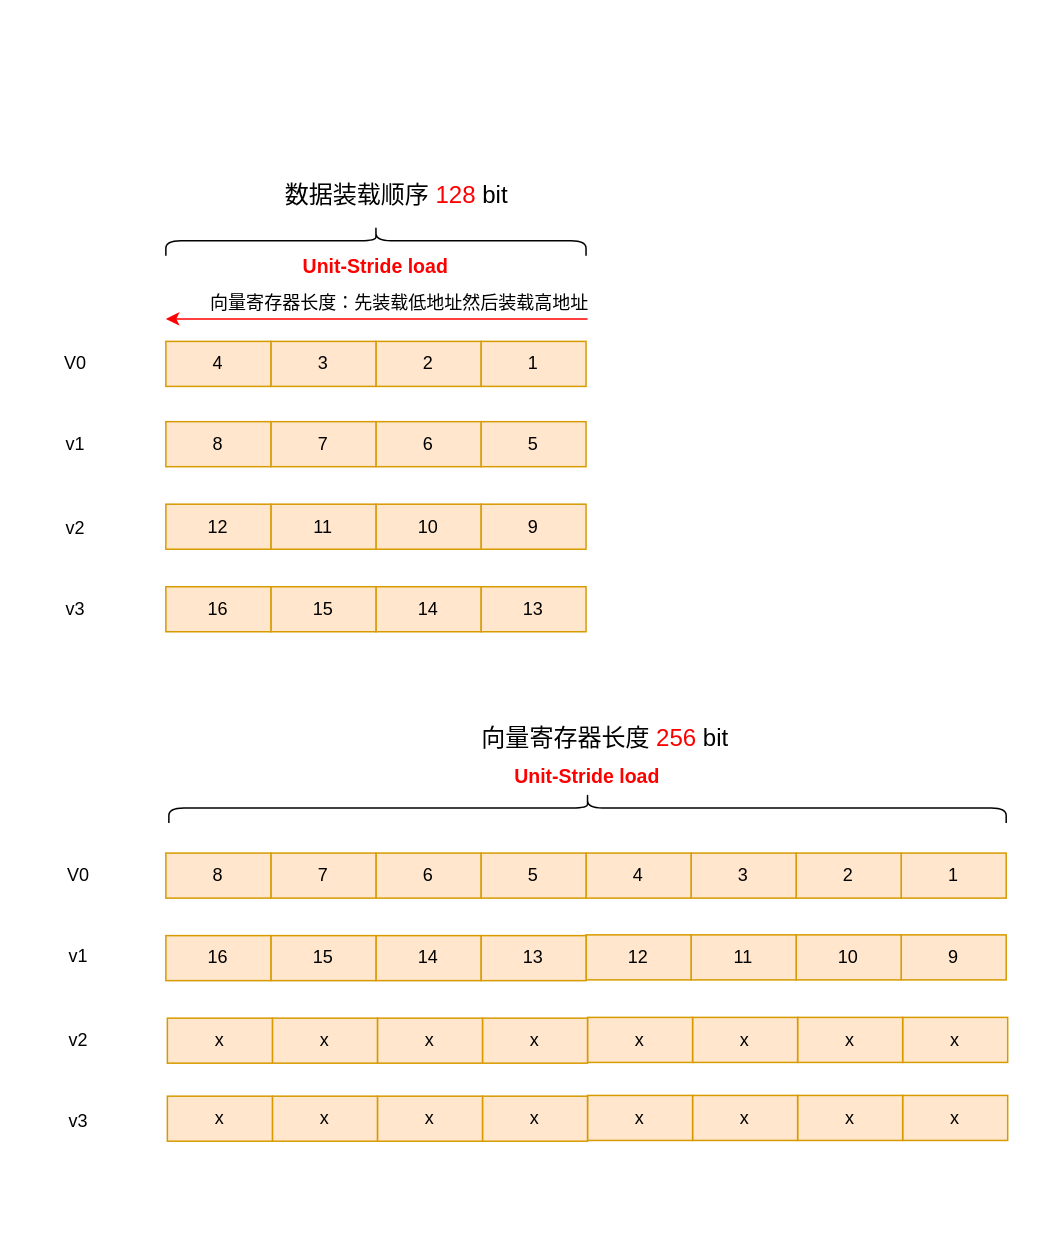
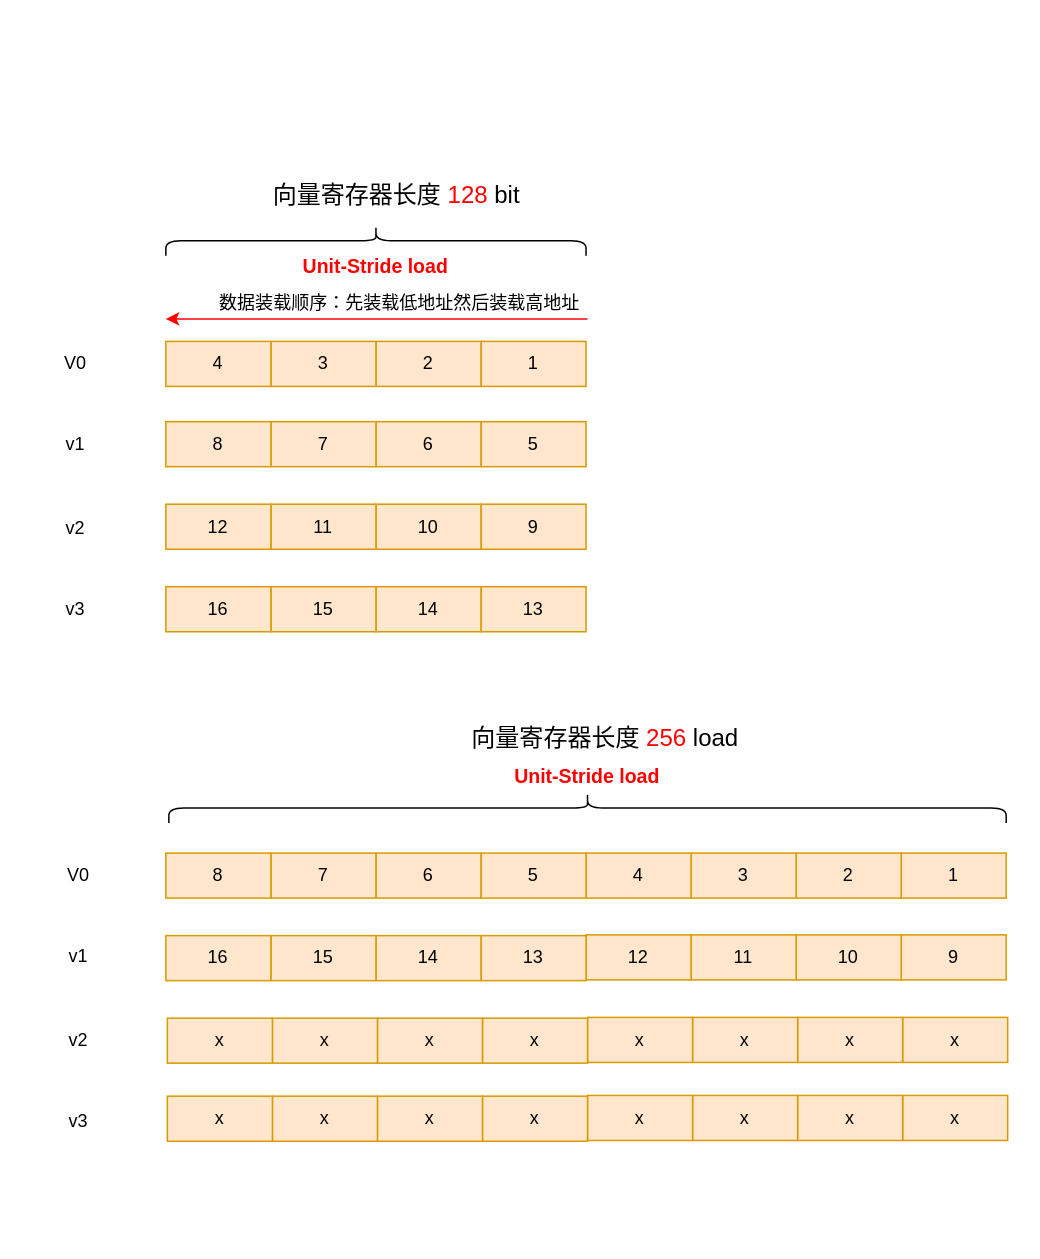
node "数据装载顺序 128 bit": label "数据装载顺序 128 bit" -> "向量寄存器长度 128 bit"
node "向量寄存器长度：先装载低地址然后装载高地址": label "向量寄存器长度：先装载低地址然后装载高地址" -> "数据装载顺序：先装载低地址然后装载高地址"
node "向量寄存器长度 256 bit": label "向量寄存器长度 256 bit" -> "向量寄存器长度 256 load"
